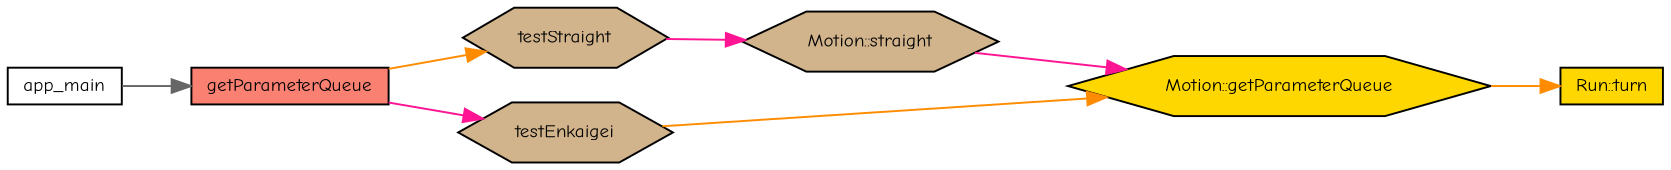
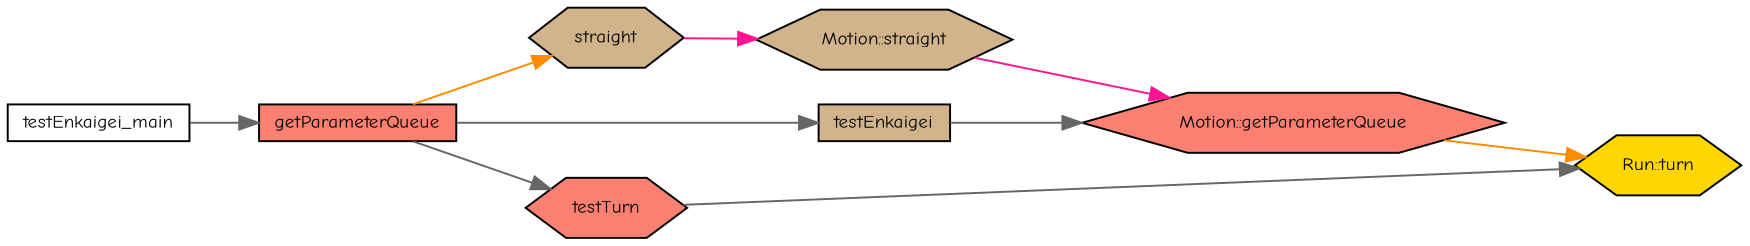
node "testStraight": label "testStraight" -> "straight"
node "app_main": label "app_main" -> "testEnkaigei_main"
node "Motion::getParameterQueue": fillcolor gold -> salmon
node "Run::turn": shape box -> hexagon
edge "getParameterQueue" -> "testEnkaigei": color deeppink -> gray40
edge "testEnkaigei" -> "Motion::getParameterQueue": color darkorange -> gray40
node "testEnkaigei": shape hexagon -> box
node "testTurn": added
